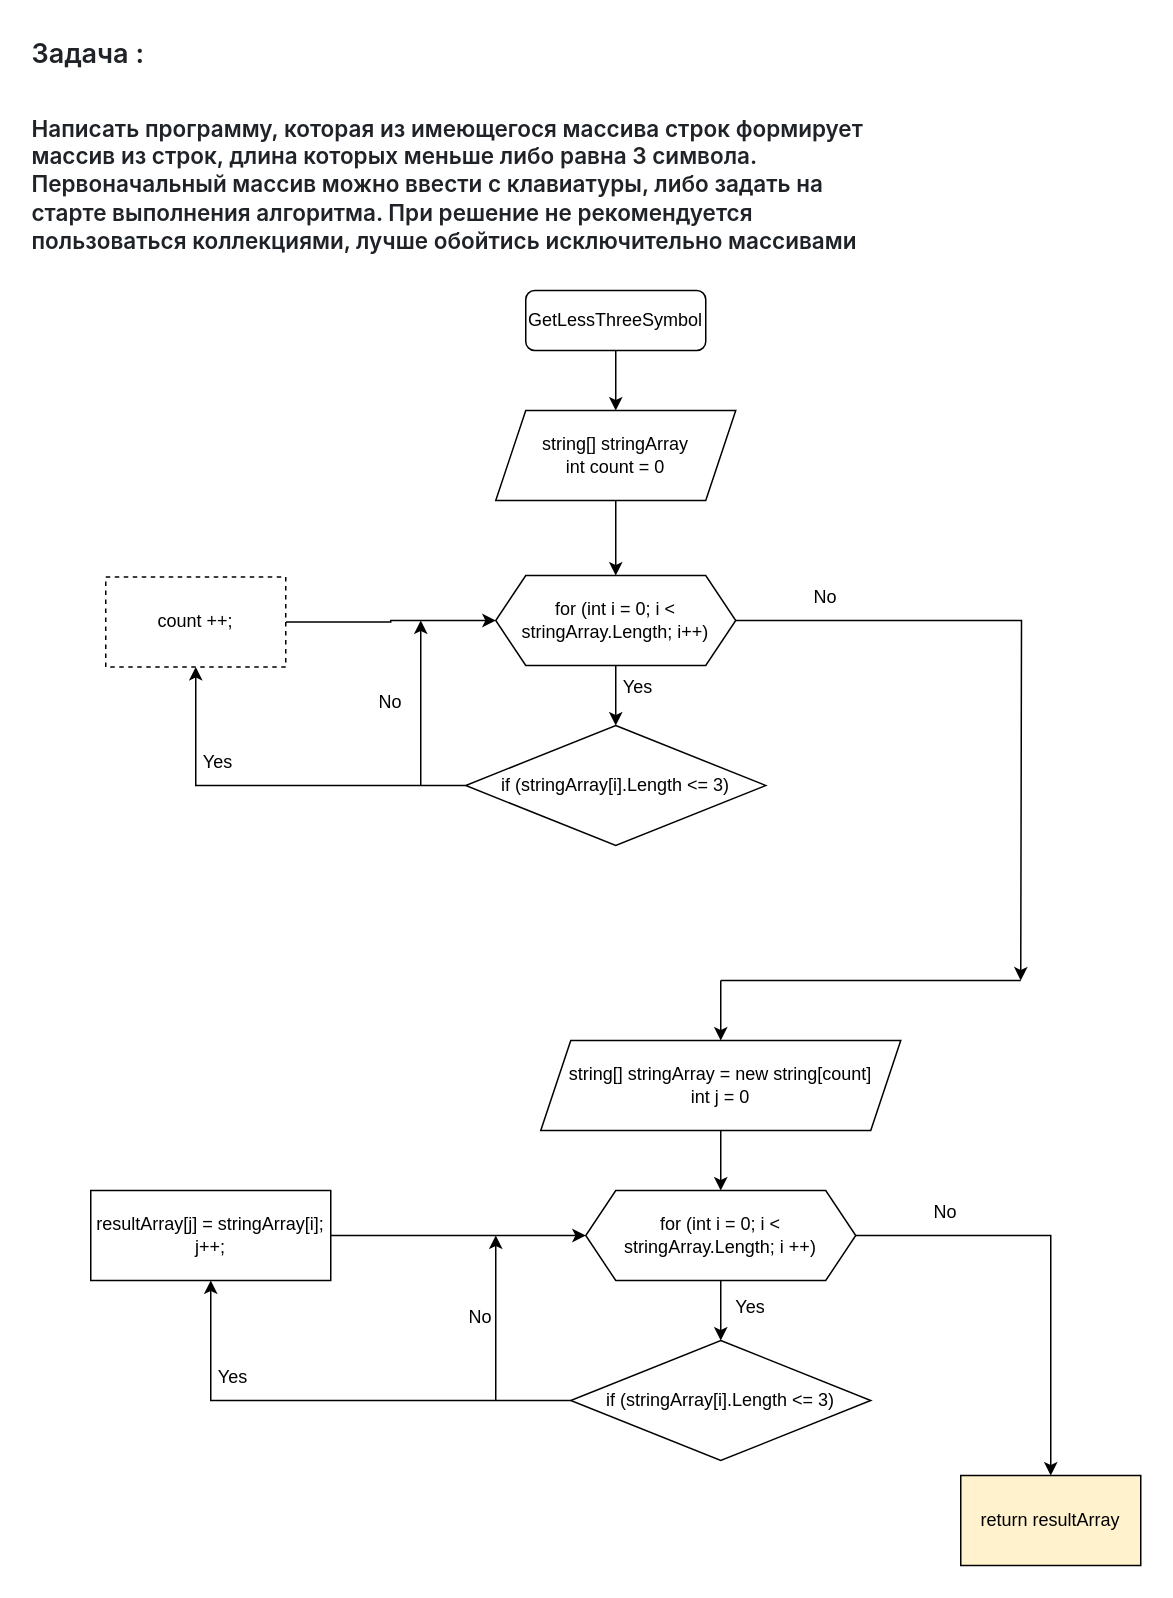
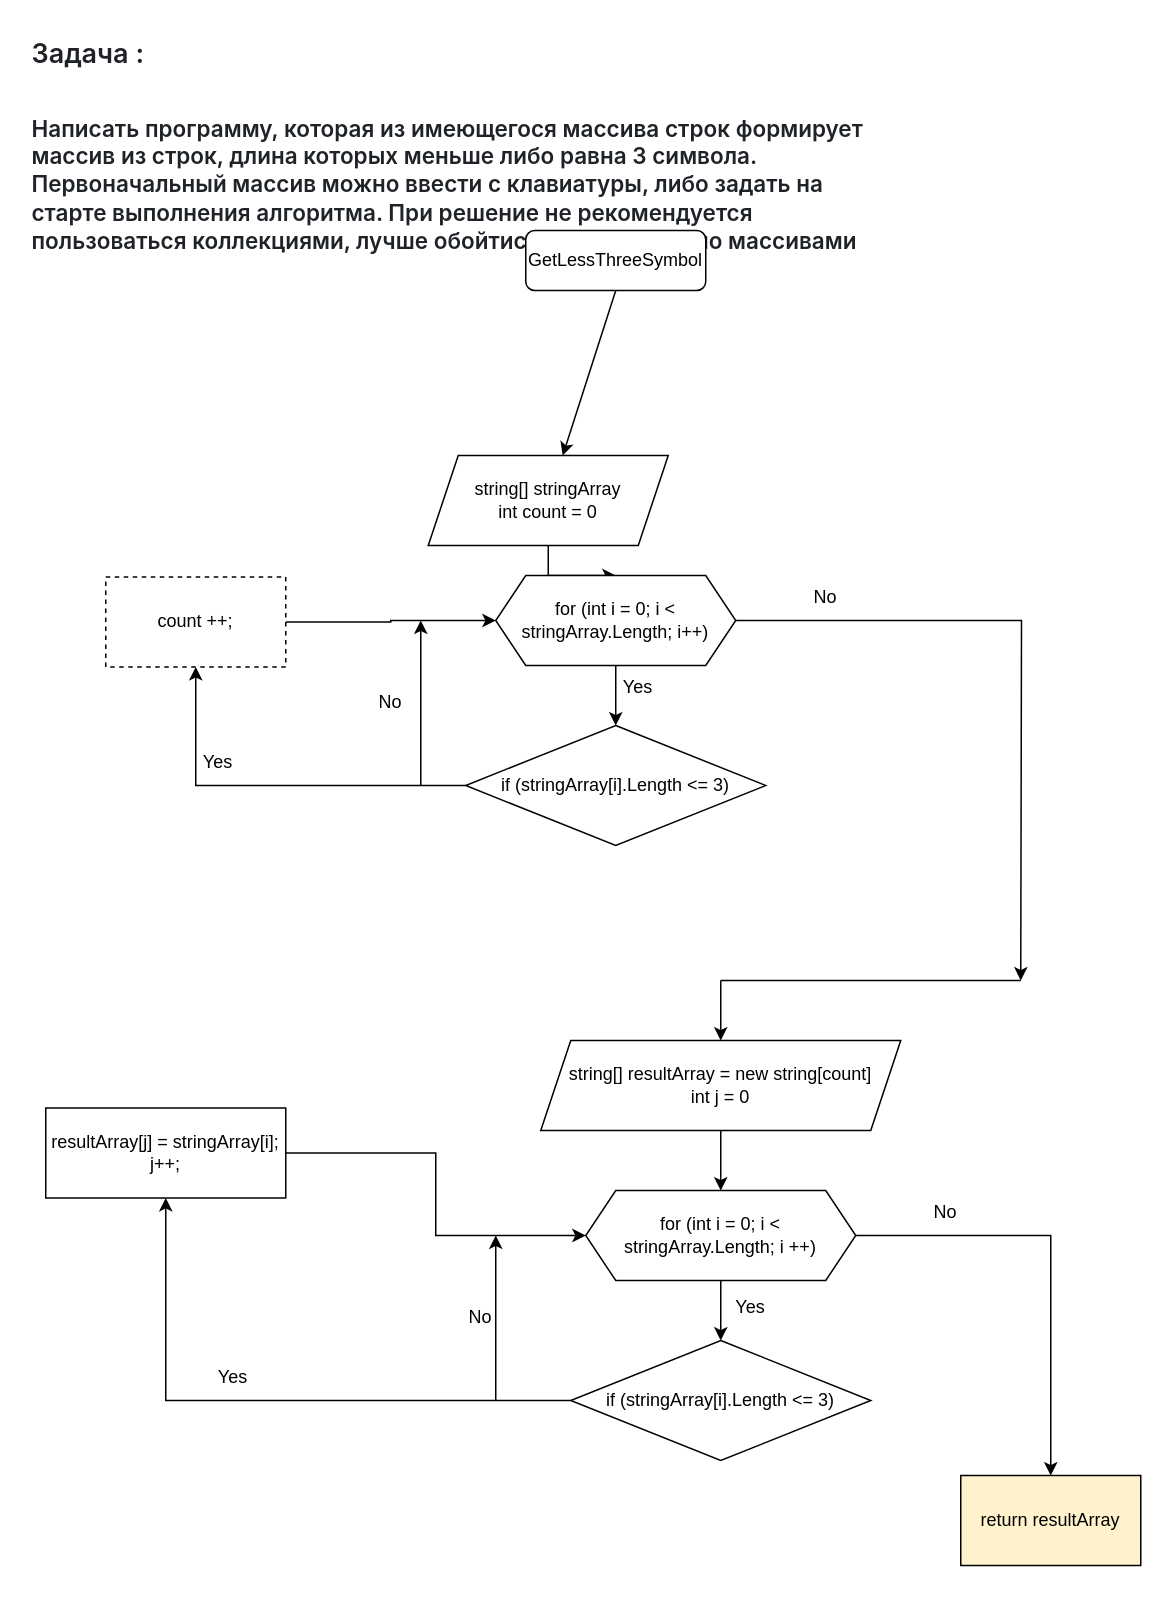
node "GetLessThreeSymbol": moved (616, 320) -> (616, 260)
node "string[] stringArray int count = 0": moved (616, 455) -> (548, 500)
node "string[] stringArray = new string[count] int j = 0": label "string[] stringArray = new string[count] int j = 0" -> "string[] resultArray = new string[count] int j = 0"
node "resultArray[j] = stringArray[i]; j++;": moved (211, 1235) -> (166, 1153)
